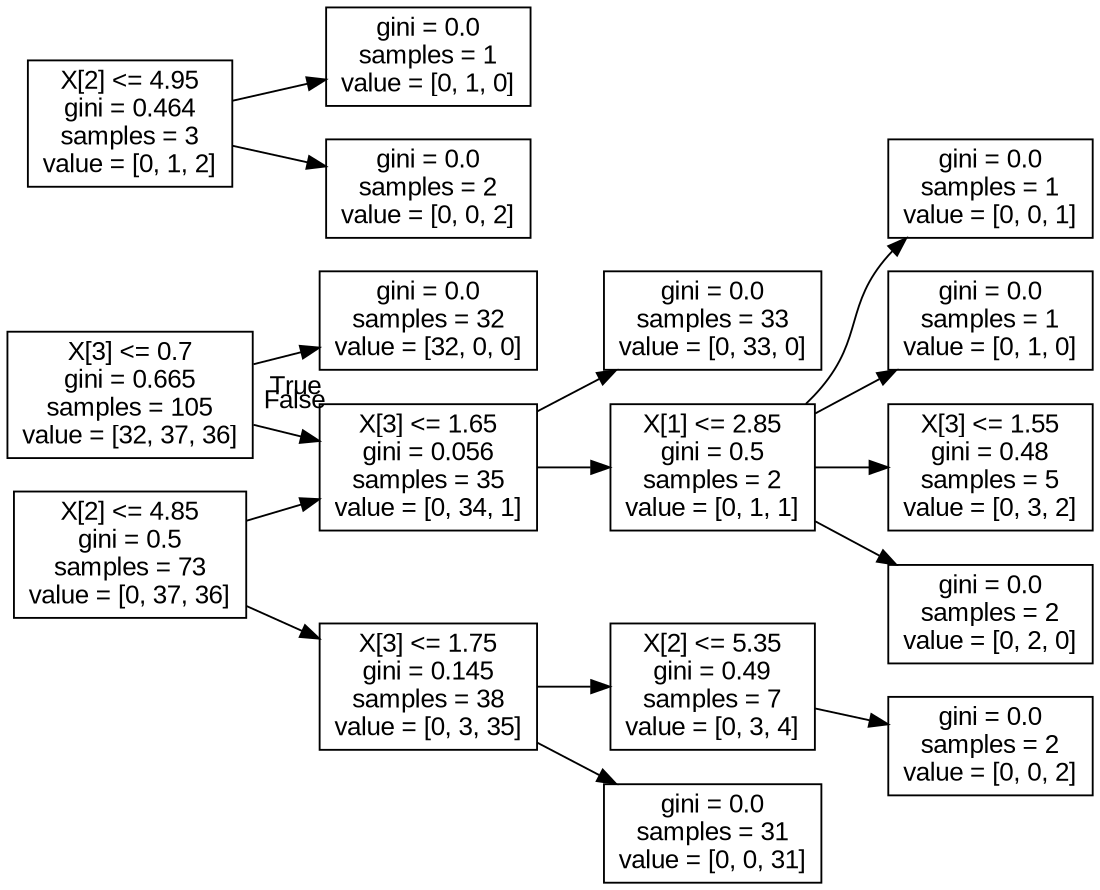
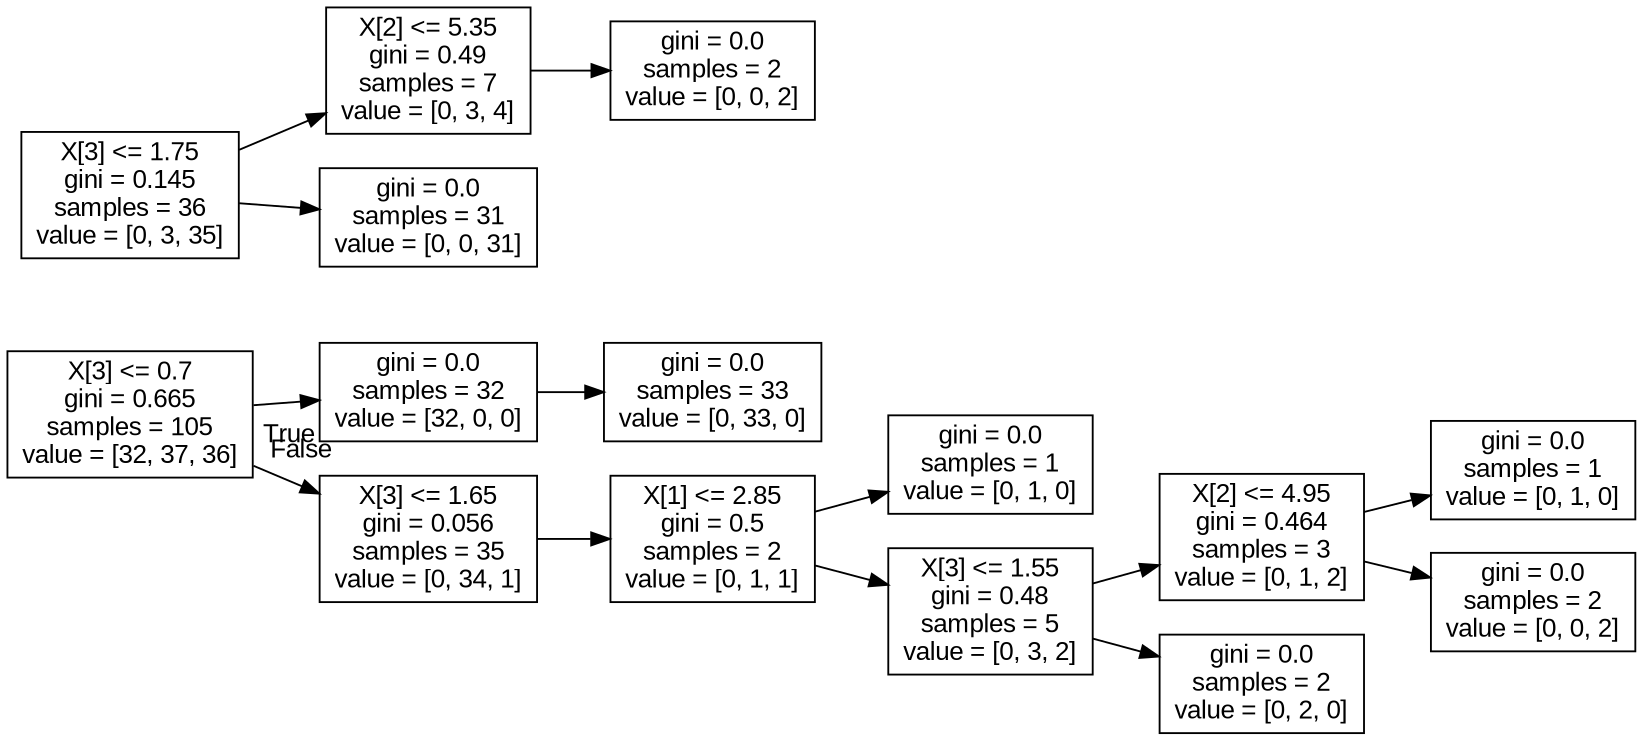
node "gini = 0.0 samples = 1 value = [0, 0, 1]": removed
edge "X[3] <= 1.65 gini = 0.056 samples = 35 value = [0, 34, 1]" -> "gini = 0.0 samples = 33 value = [0, 33, 0]": now "gini = 0.0 samples = 32 value = [32, 0, 0]" -> "gini = 0.0 samples = 33 value = [0, 33, 0]"
edge "X[1] <= 2.85 gini = 0.5 samples = 2 value = [0, 1, 1]" -> "gini = 0.0 samples = 2 value = [0, 2, 0]": now "X[3] <= 1.55 gini = 0.48 samples = 5 value = [0, 3, 2]" -> "gini = 0.0 samples = 2 value = [0, 2, 0]"
node "X[2] <= 4.85 gini = 0.5 samples = 73 value = [0, 37, 36]": removed
edge "X[3] <= 1.55 gini = 0.48 samples = 5 value = [0, 3, 2]" -> "X[2] <= 4.95 gini = 0.464 samples = 3 value = [0, 1, 2]": added
node "X[3] <= 1.75 gini = 0.145 samples = 38 value = [0, 3, 35]": label "X[3] <= 1.75 gini = 0.145 samples = 38 value = [0, 3, 35]" -> "X[3] <= 1.75 gini = 0.145 samples = 36 value = [0, 3, 35]"
